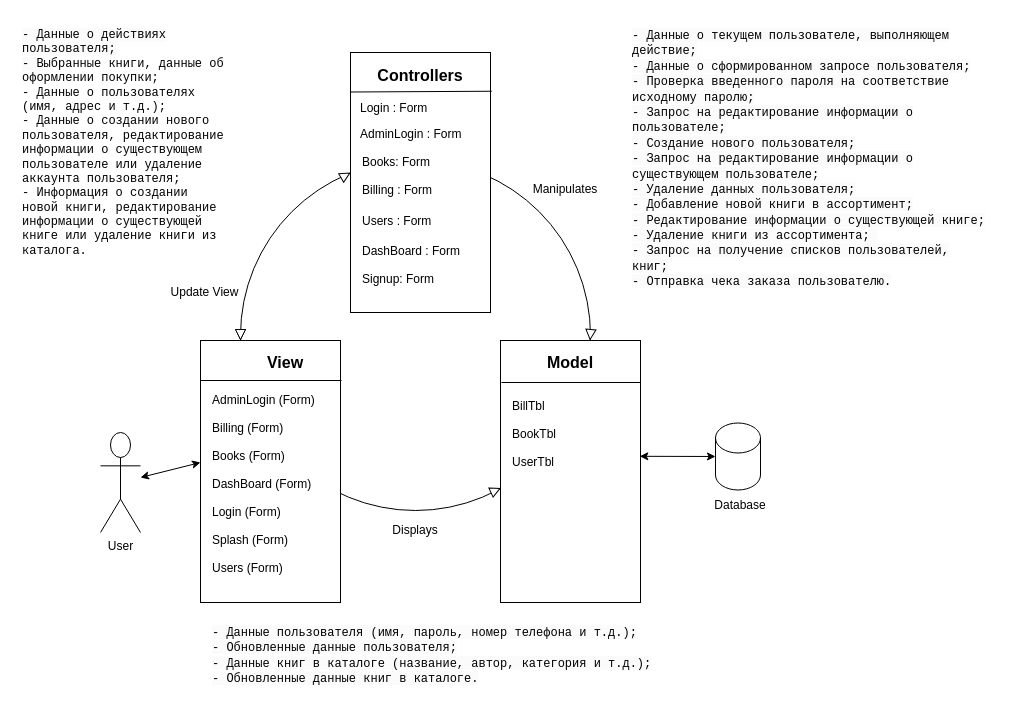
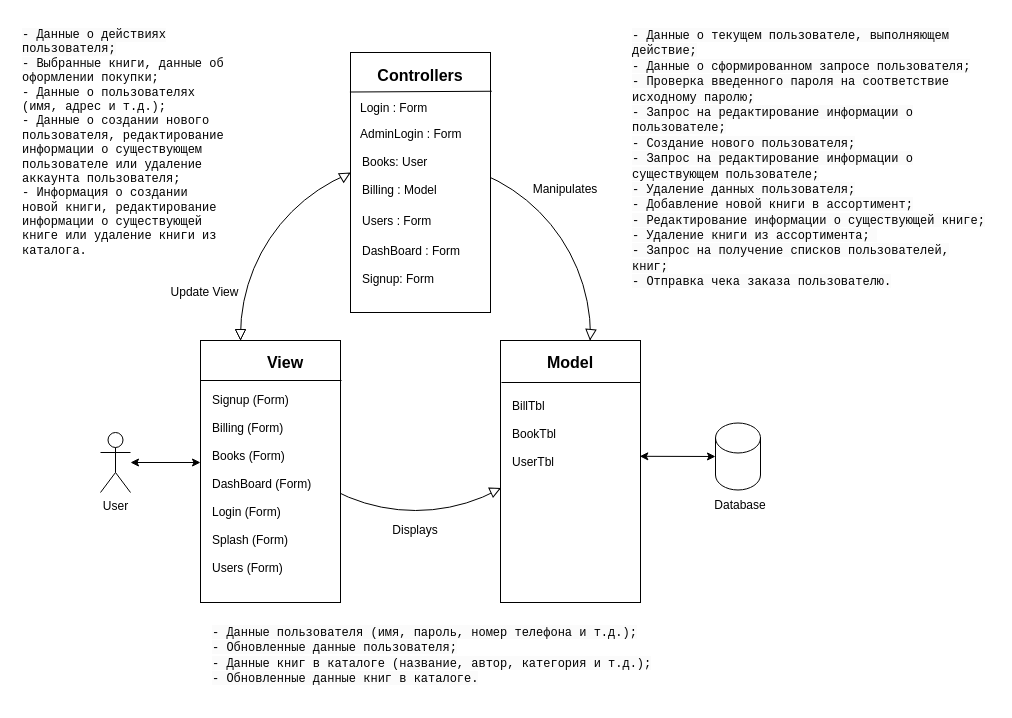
node "Books: Form": label "Books: Form" -> "Books: User"
node "Billing : Form": label "Billing : Form" -> "Billing : Model"
node "AdminLogin (Form)": label "AdminLogin (Form)" -> "Signup (Form)"
node "User": size 40x100 -> 30x60
